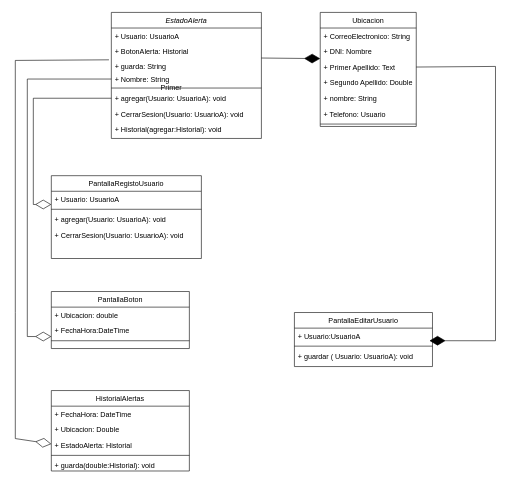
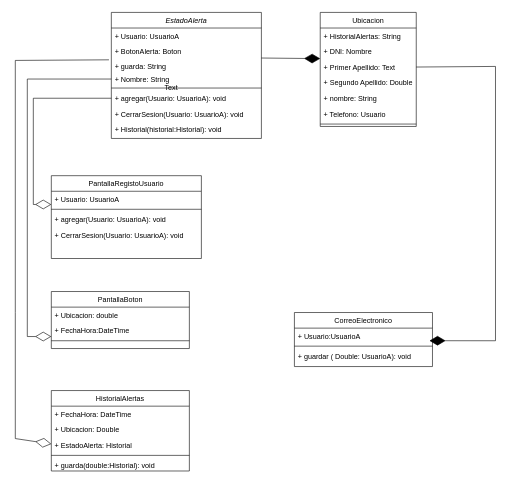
node "+ CorreoElectronico: String": label "+ CorreoElectronico: String" -> "+ HistorialAlertas: String"
node "+ BotonAlerta: Historial": label "+ BotonAlerta: Historial" -> "+ BotonAlerta: Boton"
node "Primer": label "Primer" -> "Text"
node "+ Historial(agregar:Historial): void": label "+ Historial(agregar:Historial): void" -> "+ Historial(historial:Historial): void"
node "PantallaEditarUsuario": label "PantallaEditarUsuario" -> "CorreoElectronico"
node "+ guardar ( Usuario: UsuarioA): void": label "+ guardar ( Usuario: UsuarioA): void" -> "+ guardar ( Double: UsuarioA): void"
